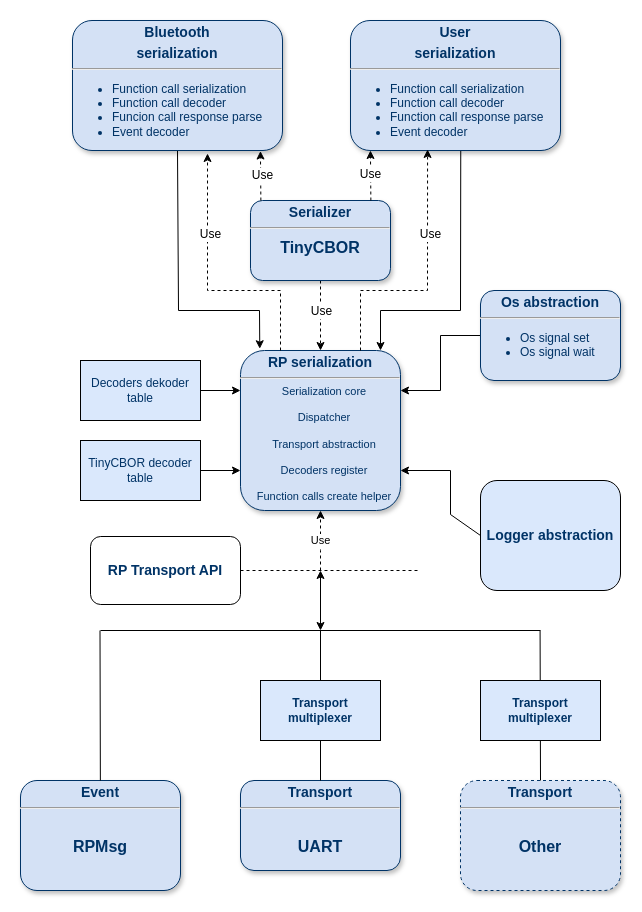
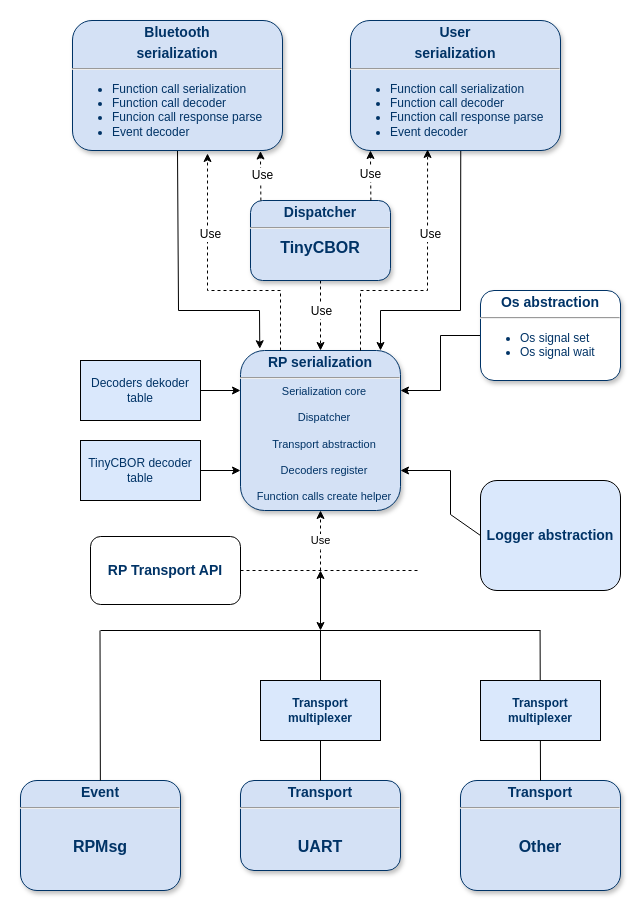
node "Serializer TinyCBOR": label "Serializer TinyCBOR" -> "Dispatcher TinyCBOR"
node "Os abstraction Os signal set Os signal wait": fillcolor #d4e1f5 -> #ffffff
node "Transport Other": style dashed -> solid
